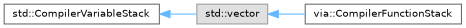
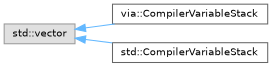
edge "std::vector" -> "std::CompilerVariableStack": reversed
node "via::CompilerFunctionStack": label "via::CompilerFunctionStack" -> "via::CompilerVariableStack"
